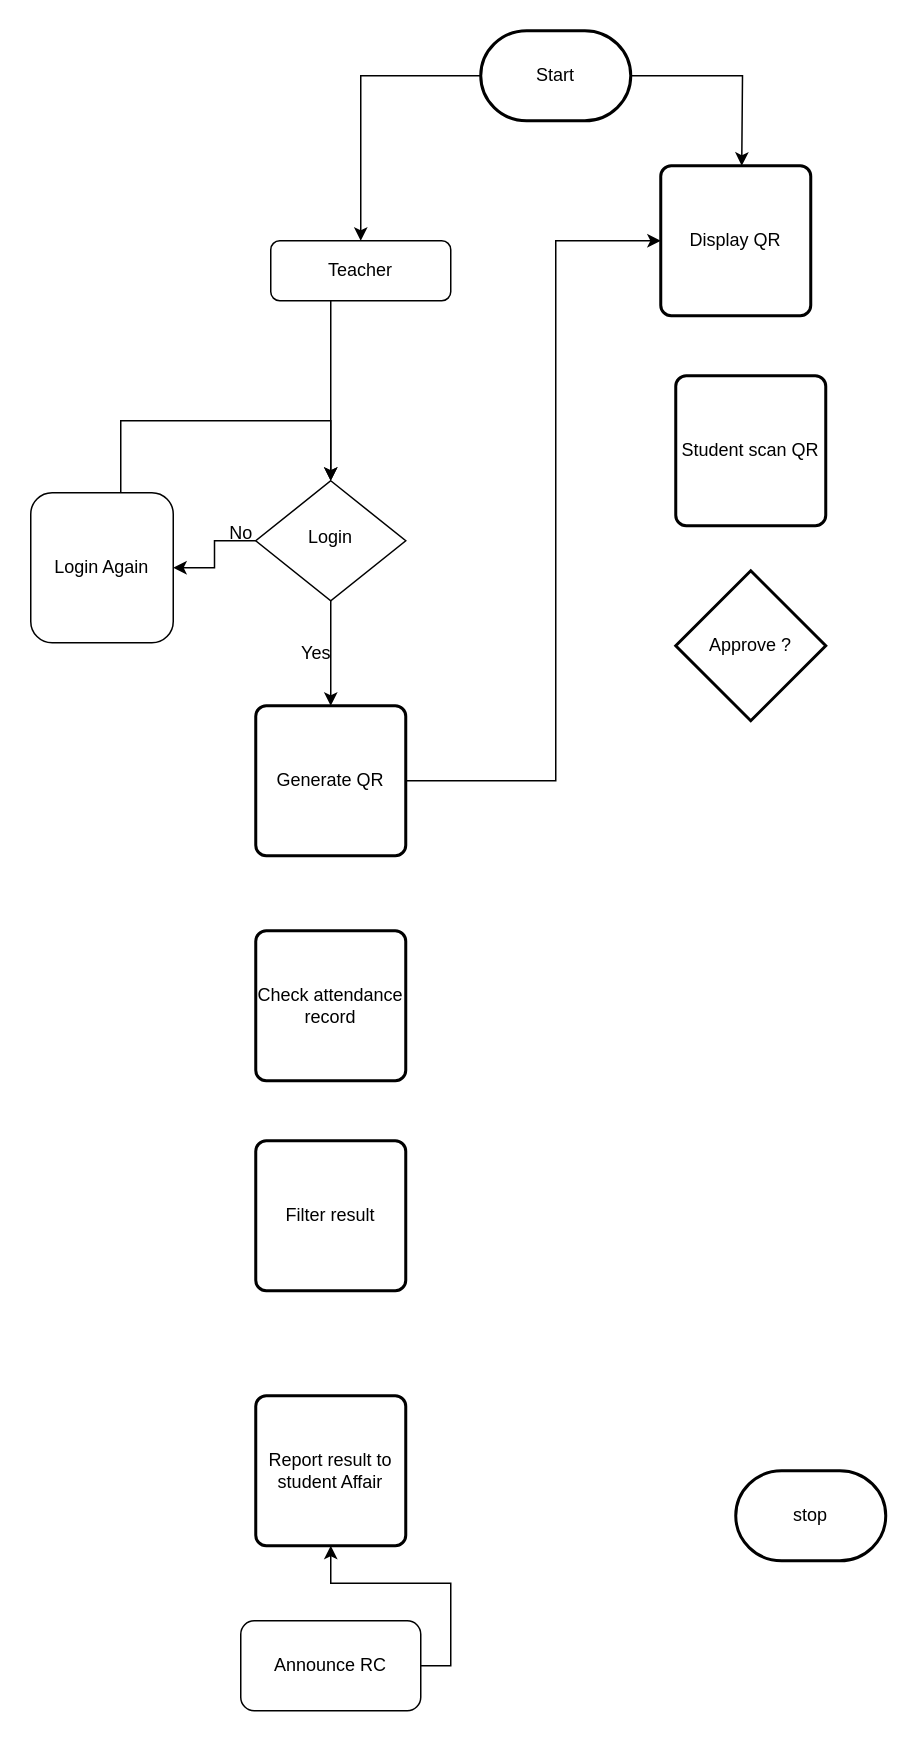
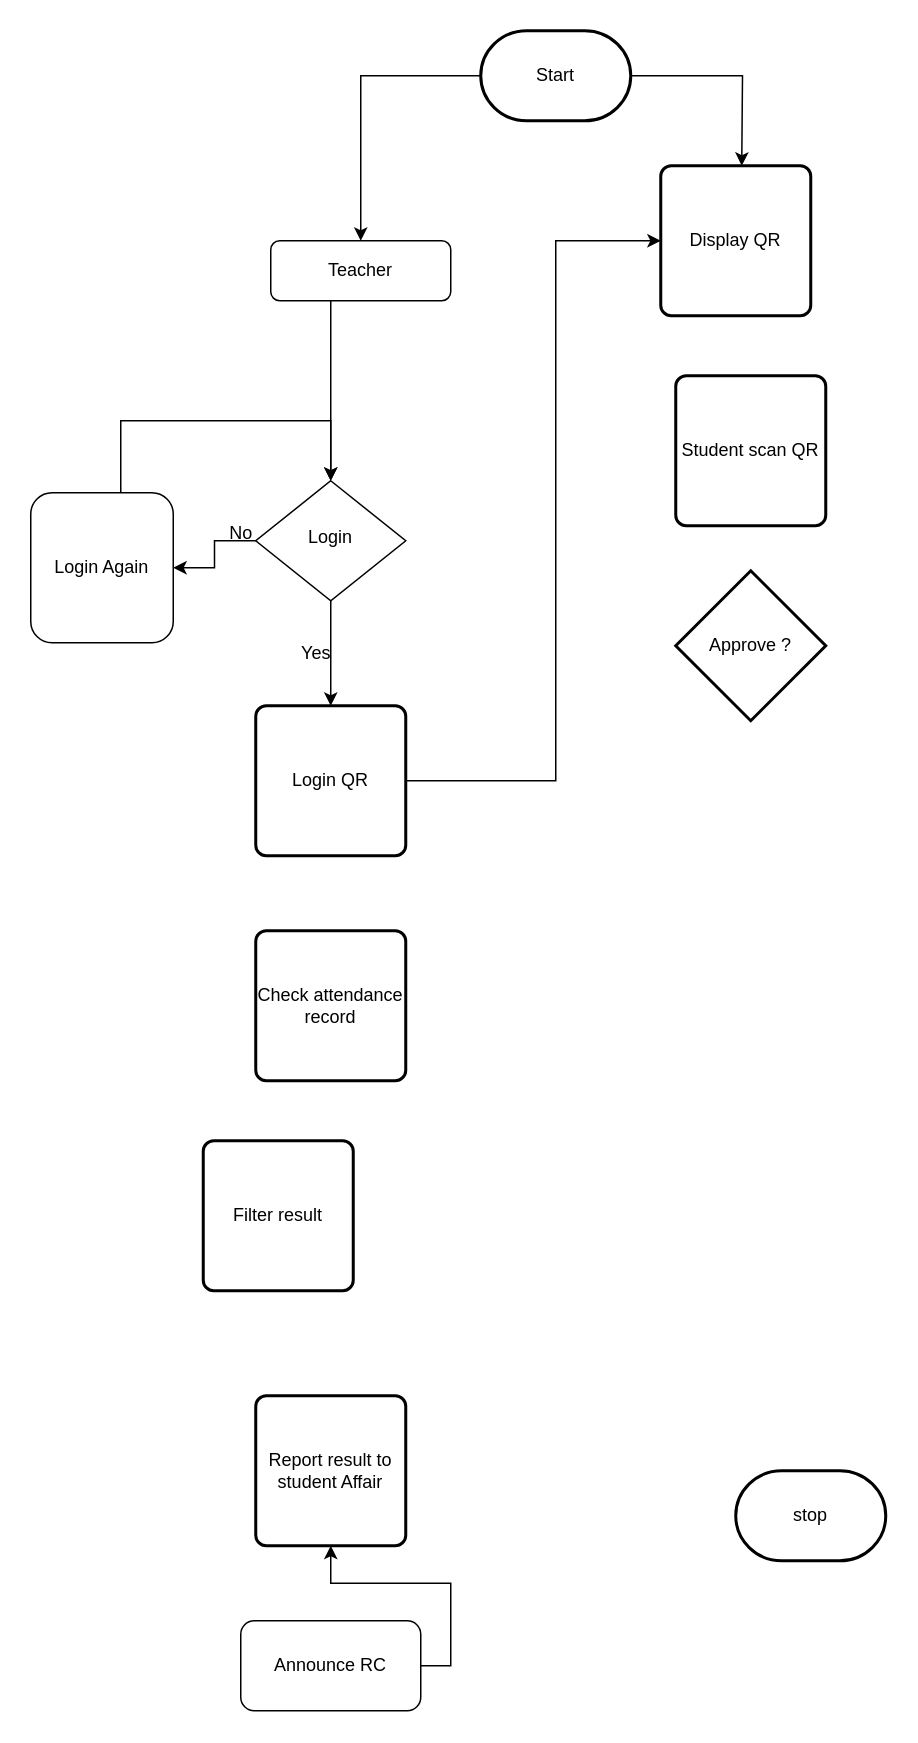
node "Generate QR": label "Generate QR" -> "Login QR"
node "Filter result": moved (331, 1216) -> (278, 1216)
